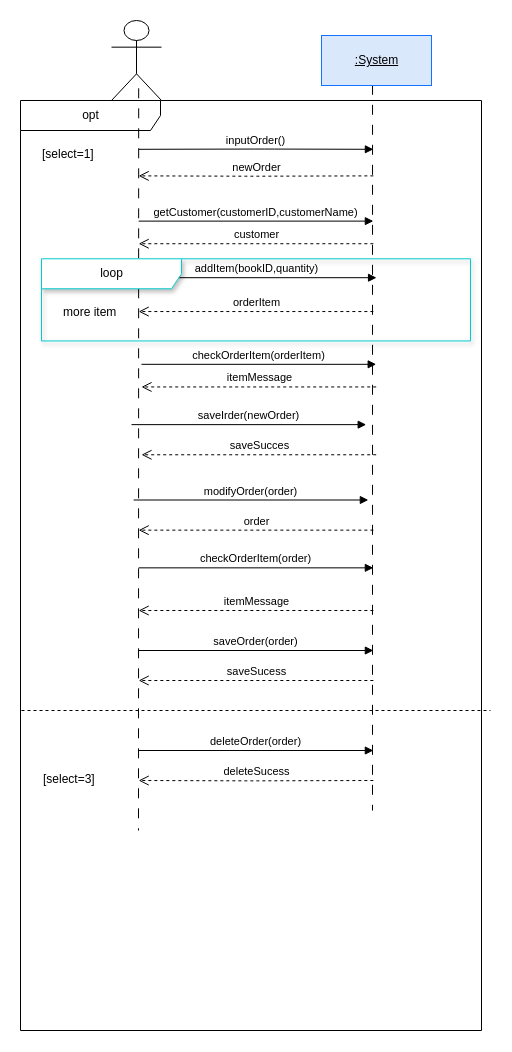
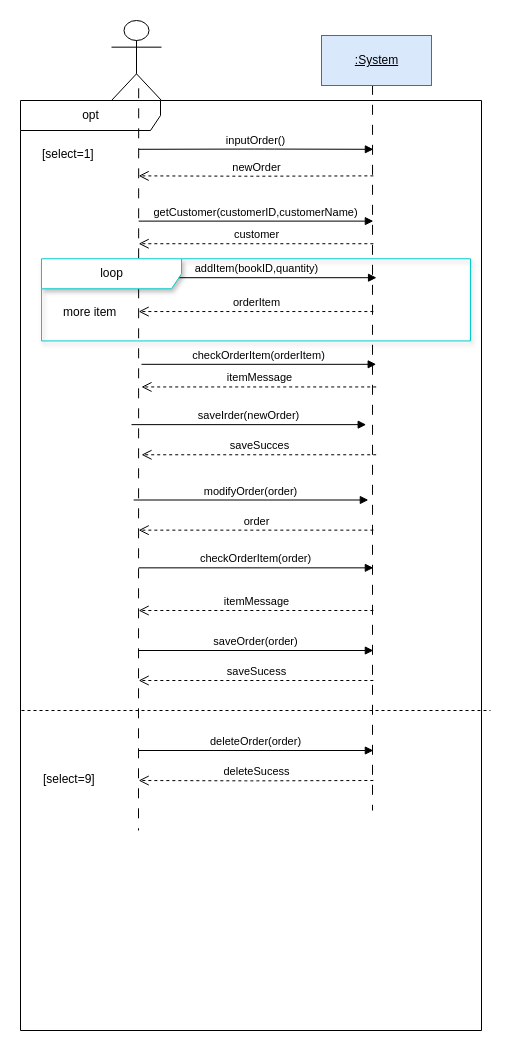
node "[select=3]": label "[select=3]" -> "[select=9]"
